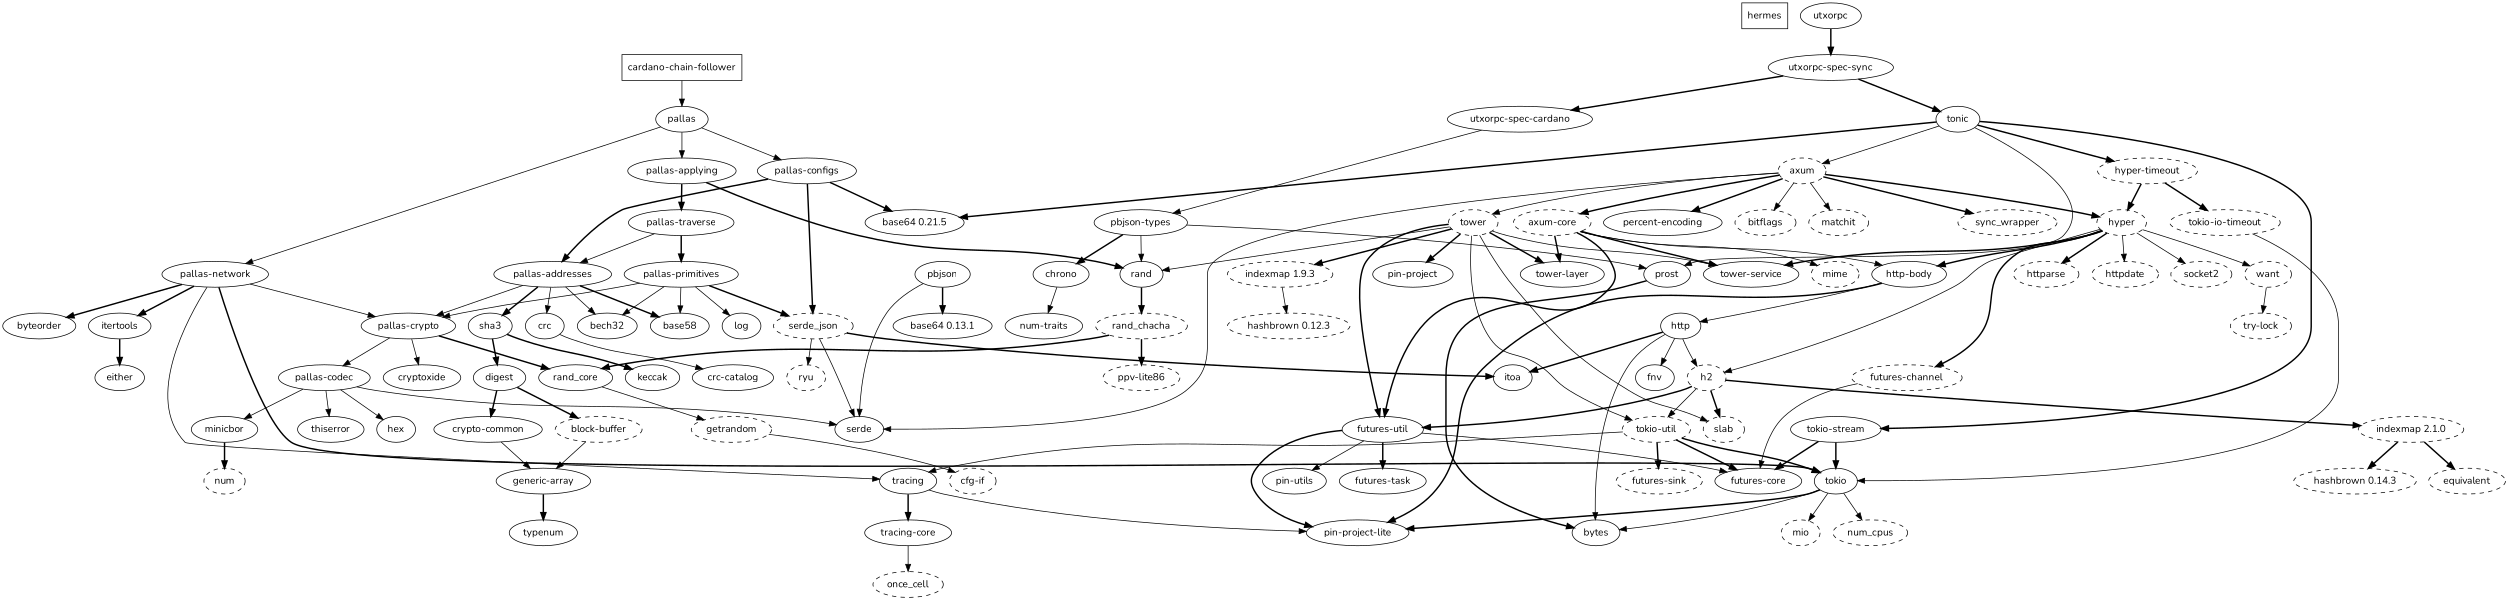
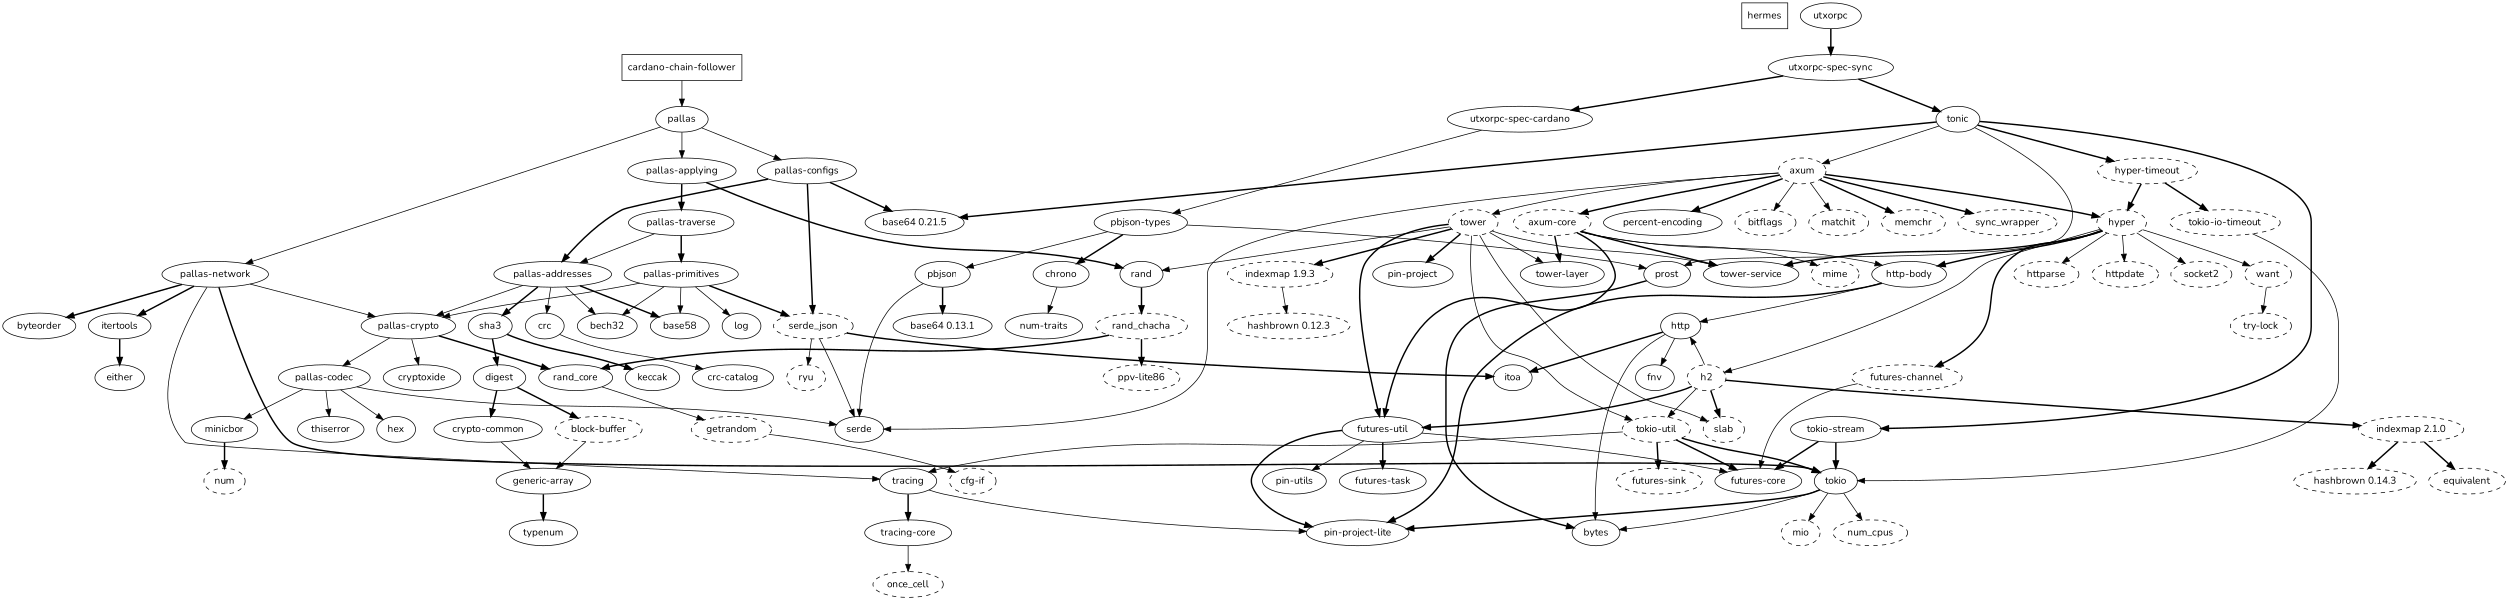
node "memchr": added
edge "tower" -> "tower-layer": style bold -> solid
edge "pbjson-types" -> "rand": now "pbjson-types" -> "pbjson"
edge "hyper" -> "httparse": style bold -> solid
edge "http" -> "h2": reversed
